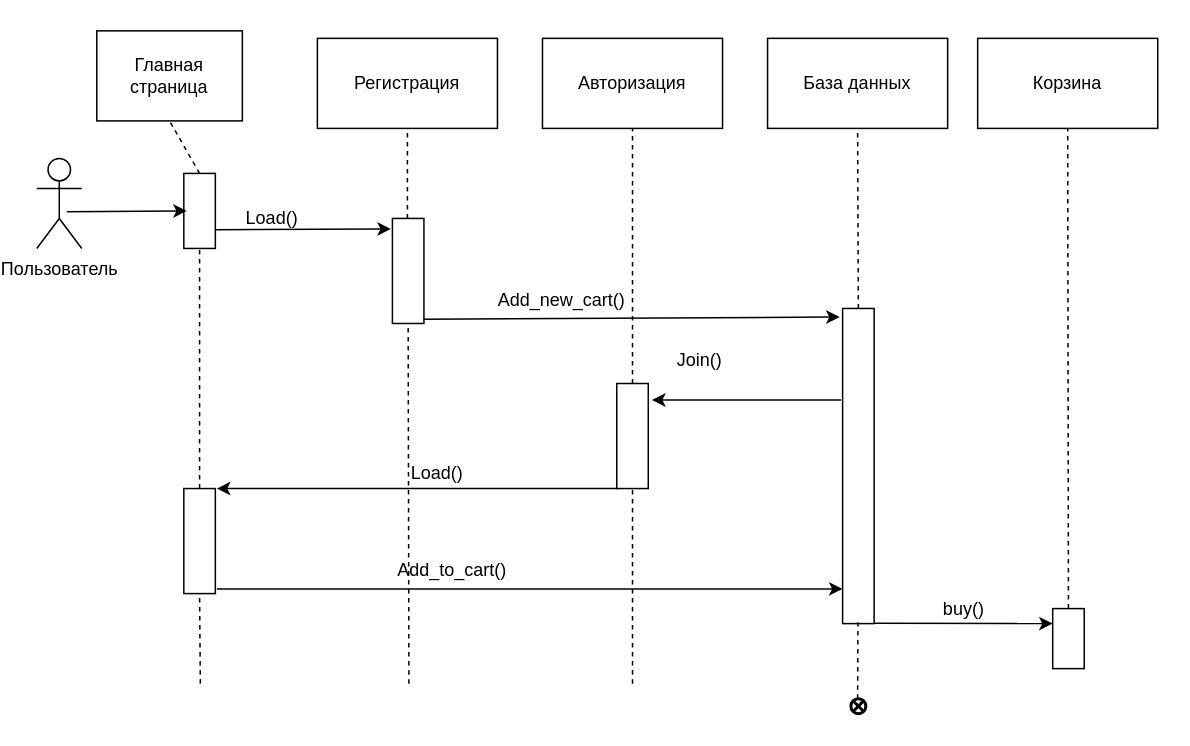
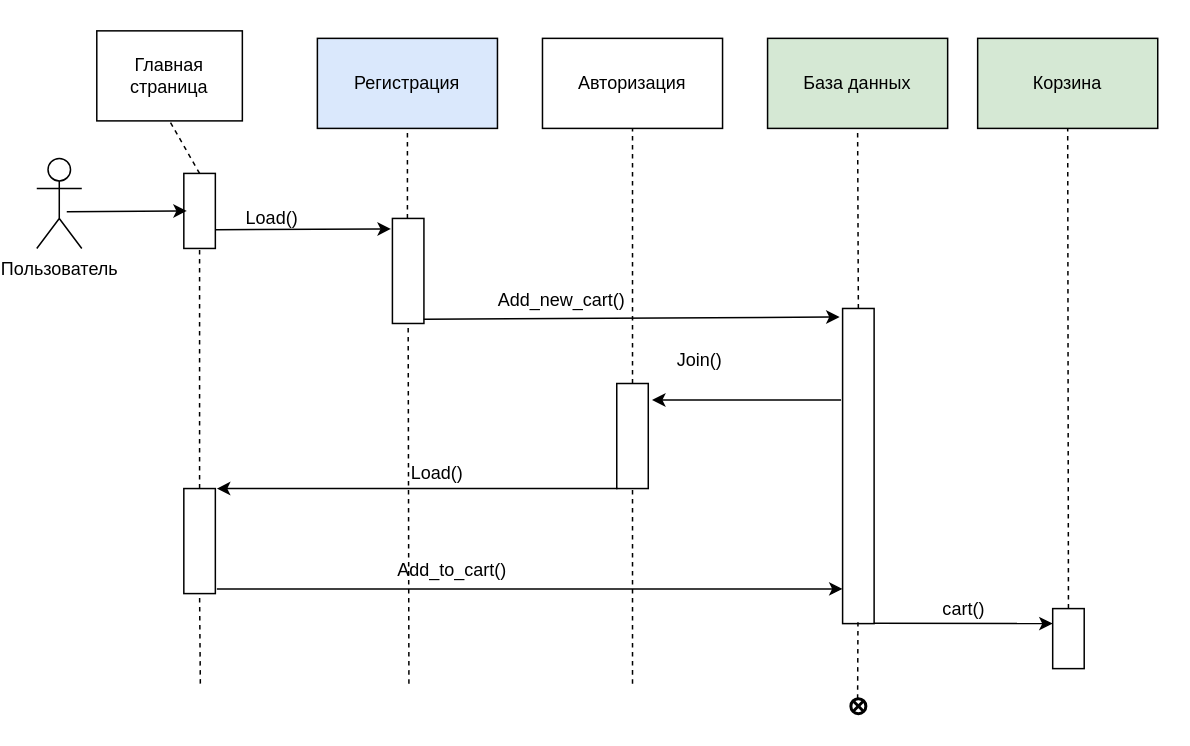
node "Регистрация": fillcolor #ffffff -> #dae8fc
node "База данных": fillcolor #ffffff -> #d5e8d4
node "Корзина": fillcolor #ffffff -> #d5e8d4
node "buy()": label "buy()" -> "cart()"
